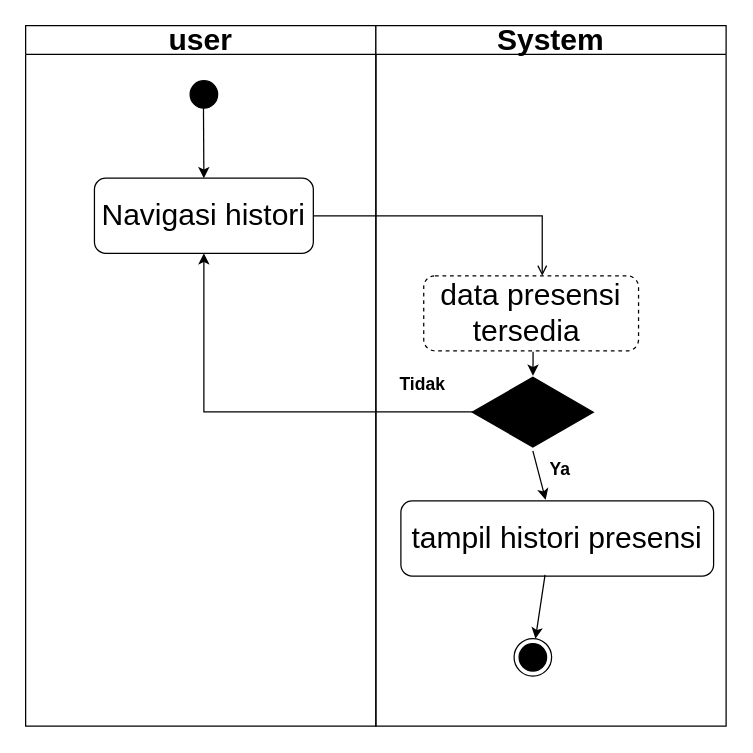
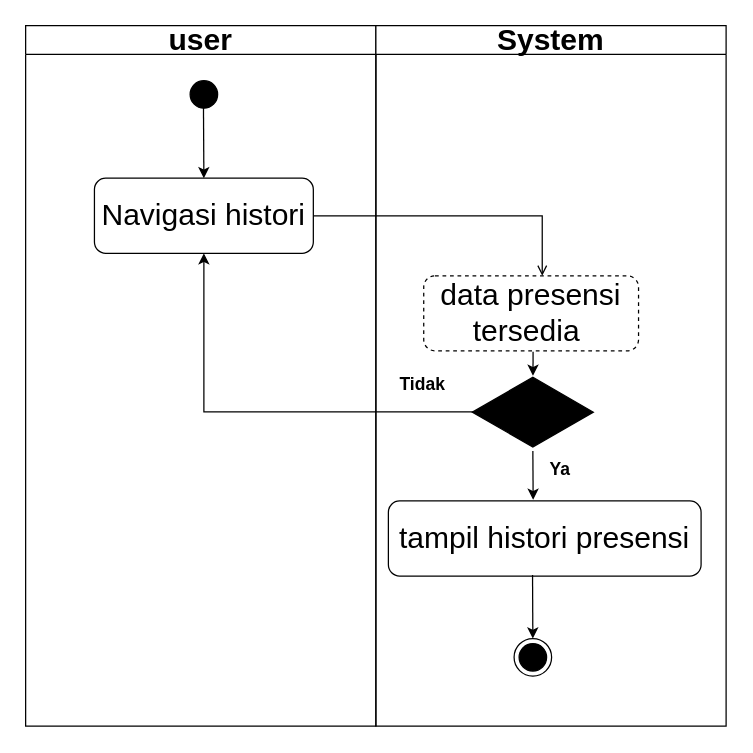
node "tampil histori presensi": moved (557, 538) -> (544, 538)
